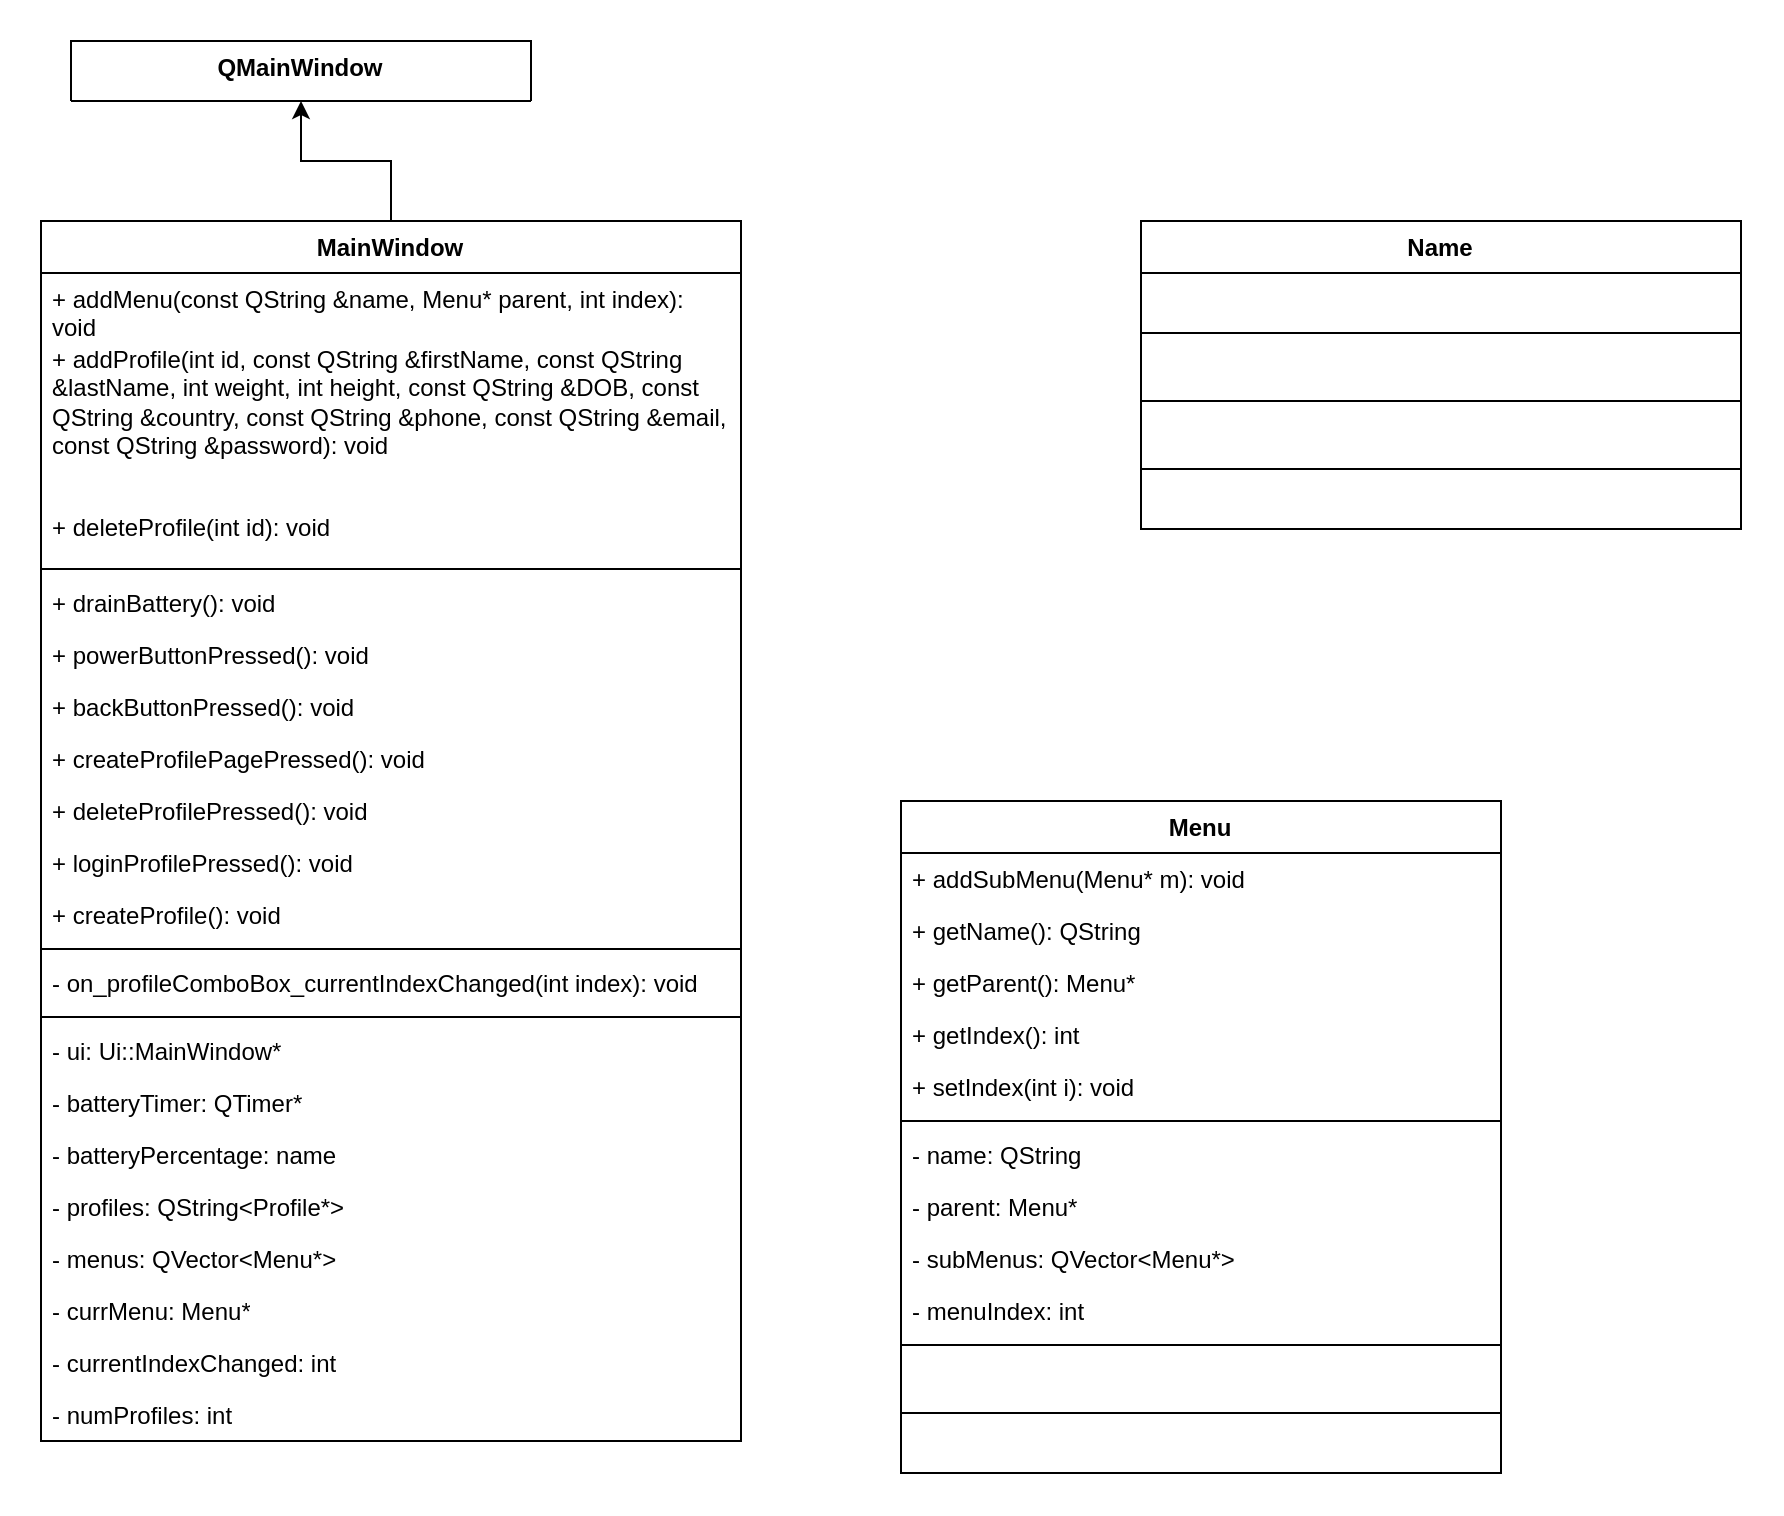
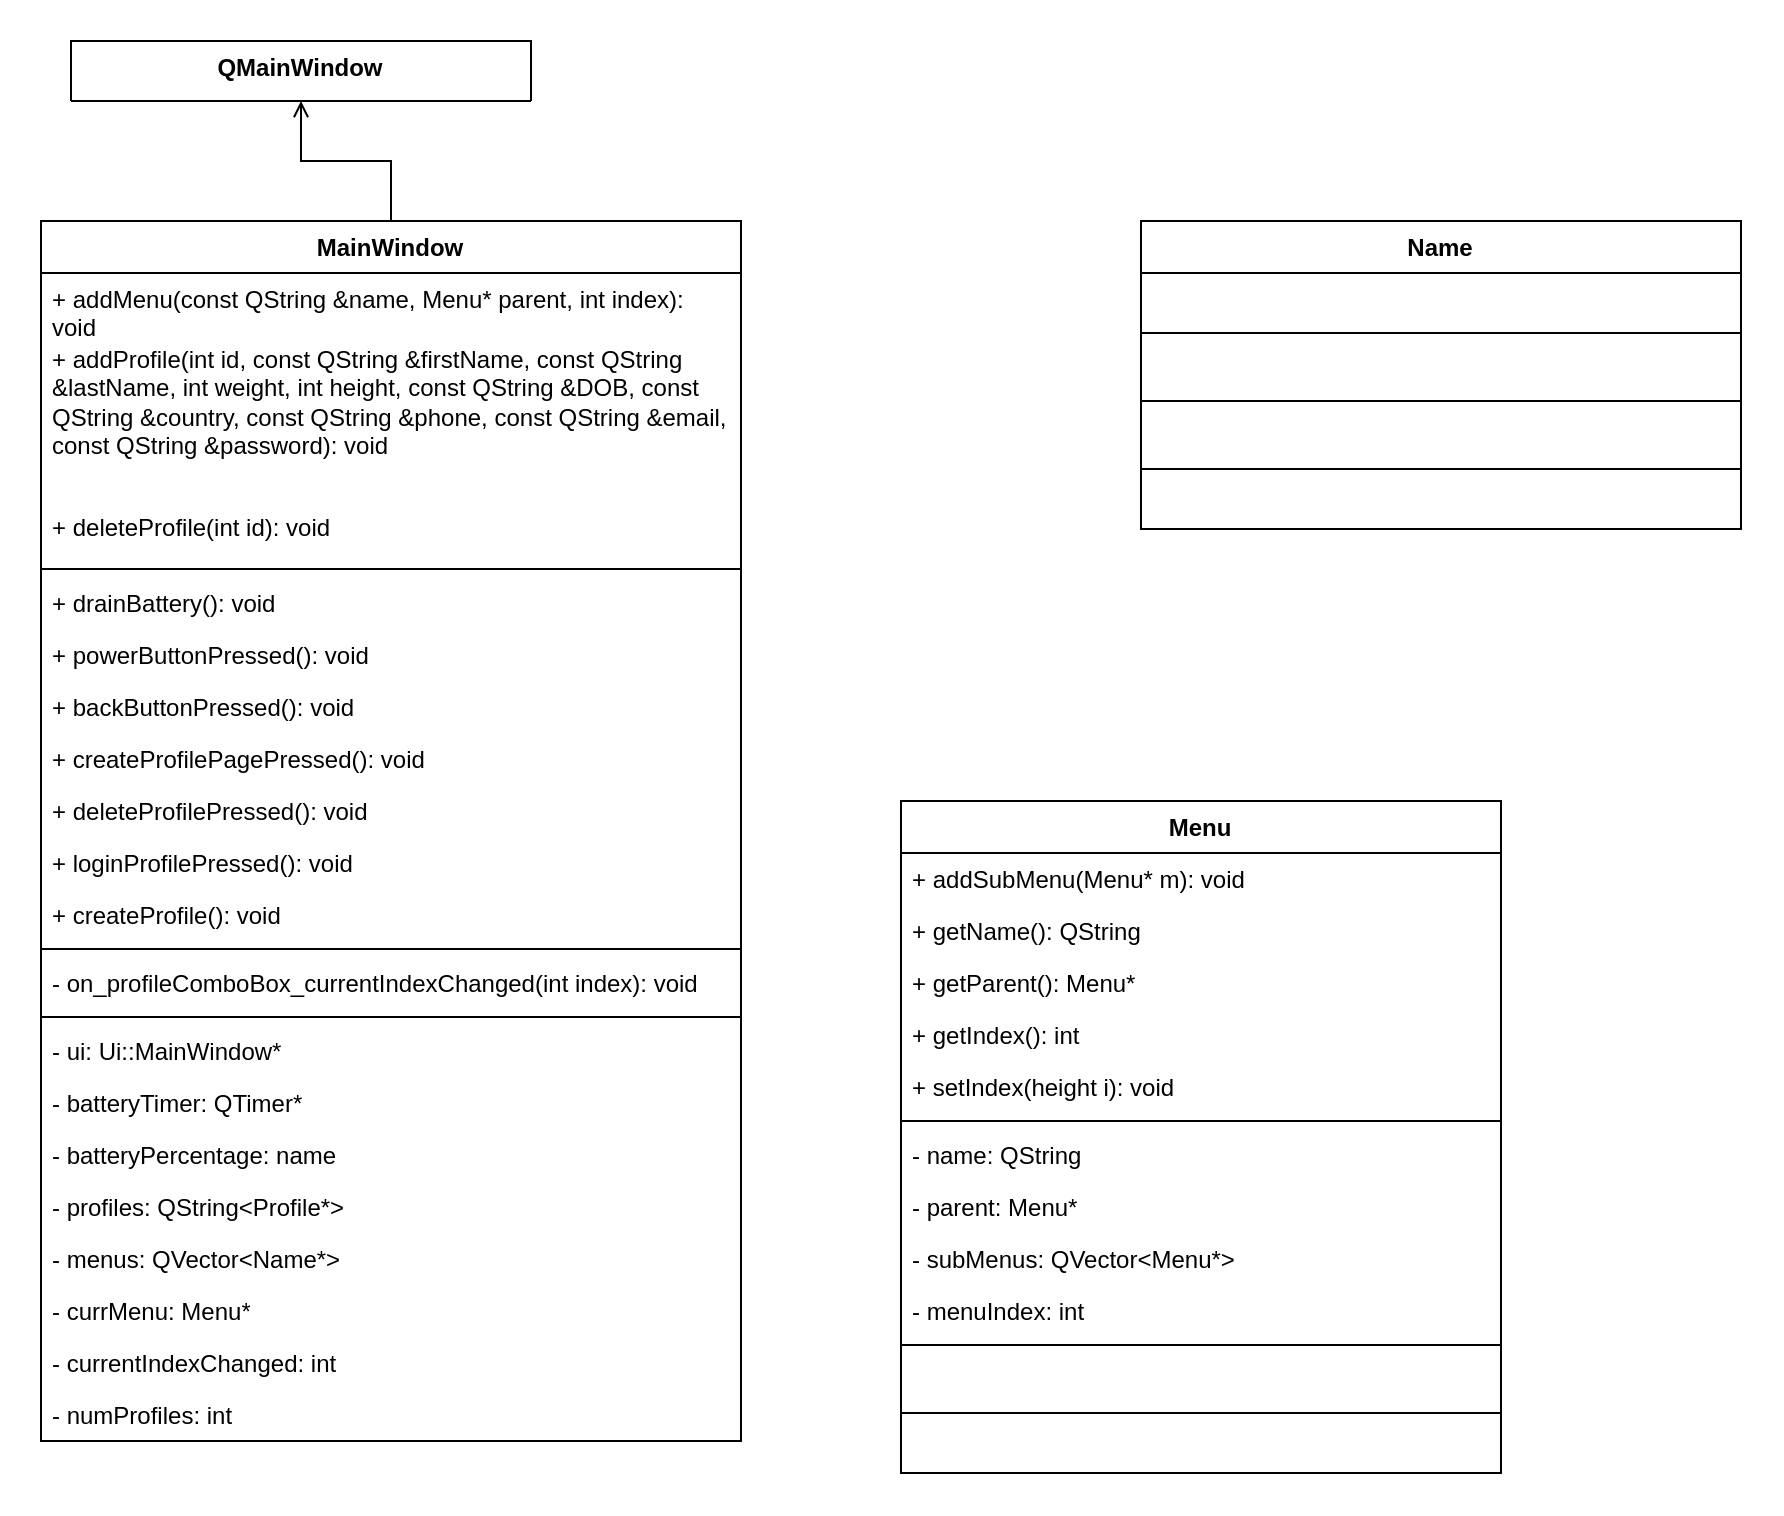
edge "MainWindow" -> "QMainWindow": arrowhead classic -> open
node "+ setIndex(int i): void": label "+ setIndex(int i): void" -> "+ setIndex(height i): void"
node "- menus: QVector<Menu*>": label "- menus: QVector<Menu*>" -> "- menus: QVector<Name*>"
